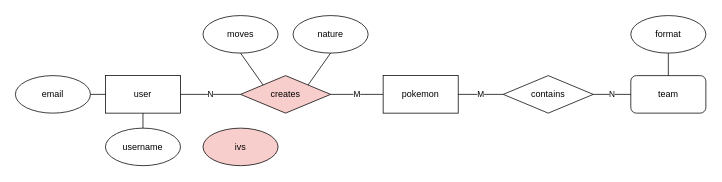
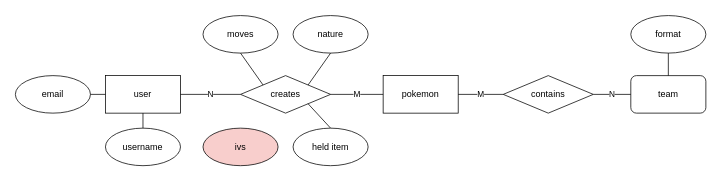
node "creates": fillcolor #f8cecc -> #ffffff
edge "creates" -- "held item": added
node "held item": added
